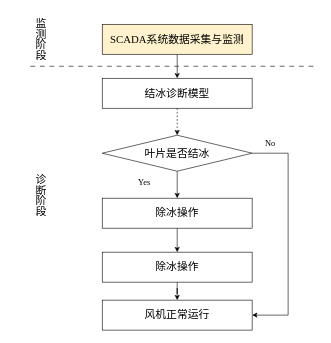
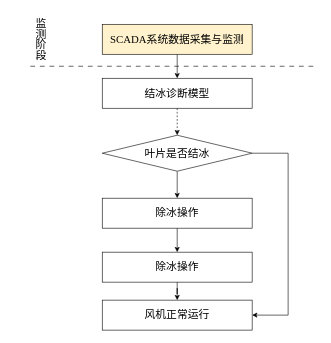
node "No": removed
node "Yes": removed
node "诊断阶段": removed
